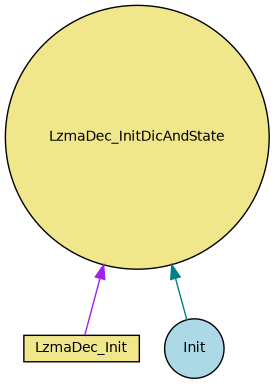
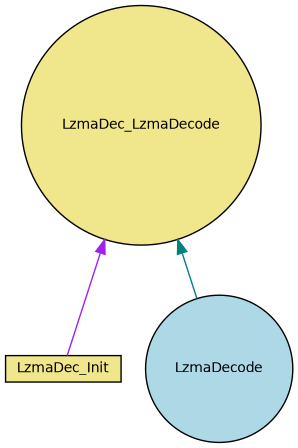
node "LzmaDec_InitDicAndState": label "LzmaDec_InitDicAndState" -> "LzmaDec_LzmaDecode"
node "Init": label "Init" -> "LzmaDecode"
